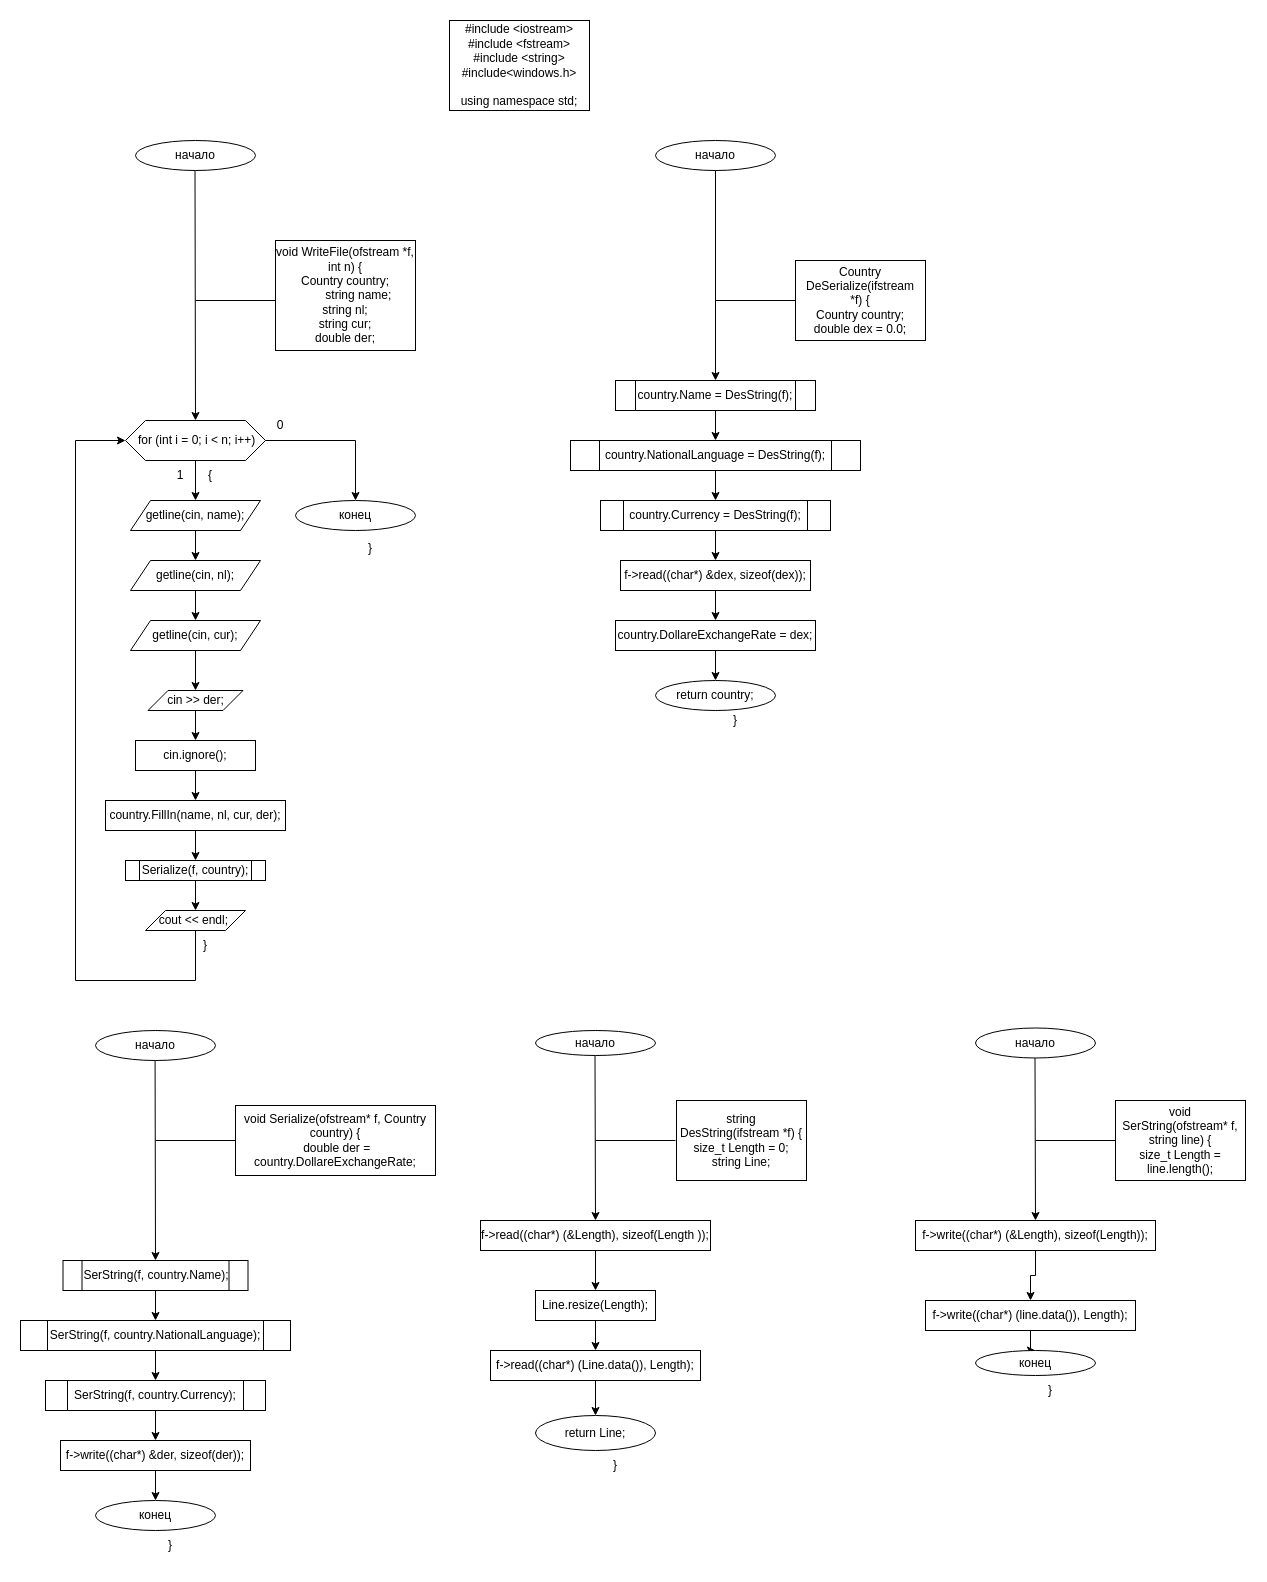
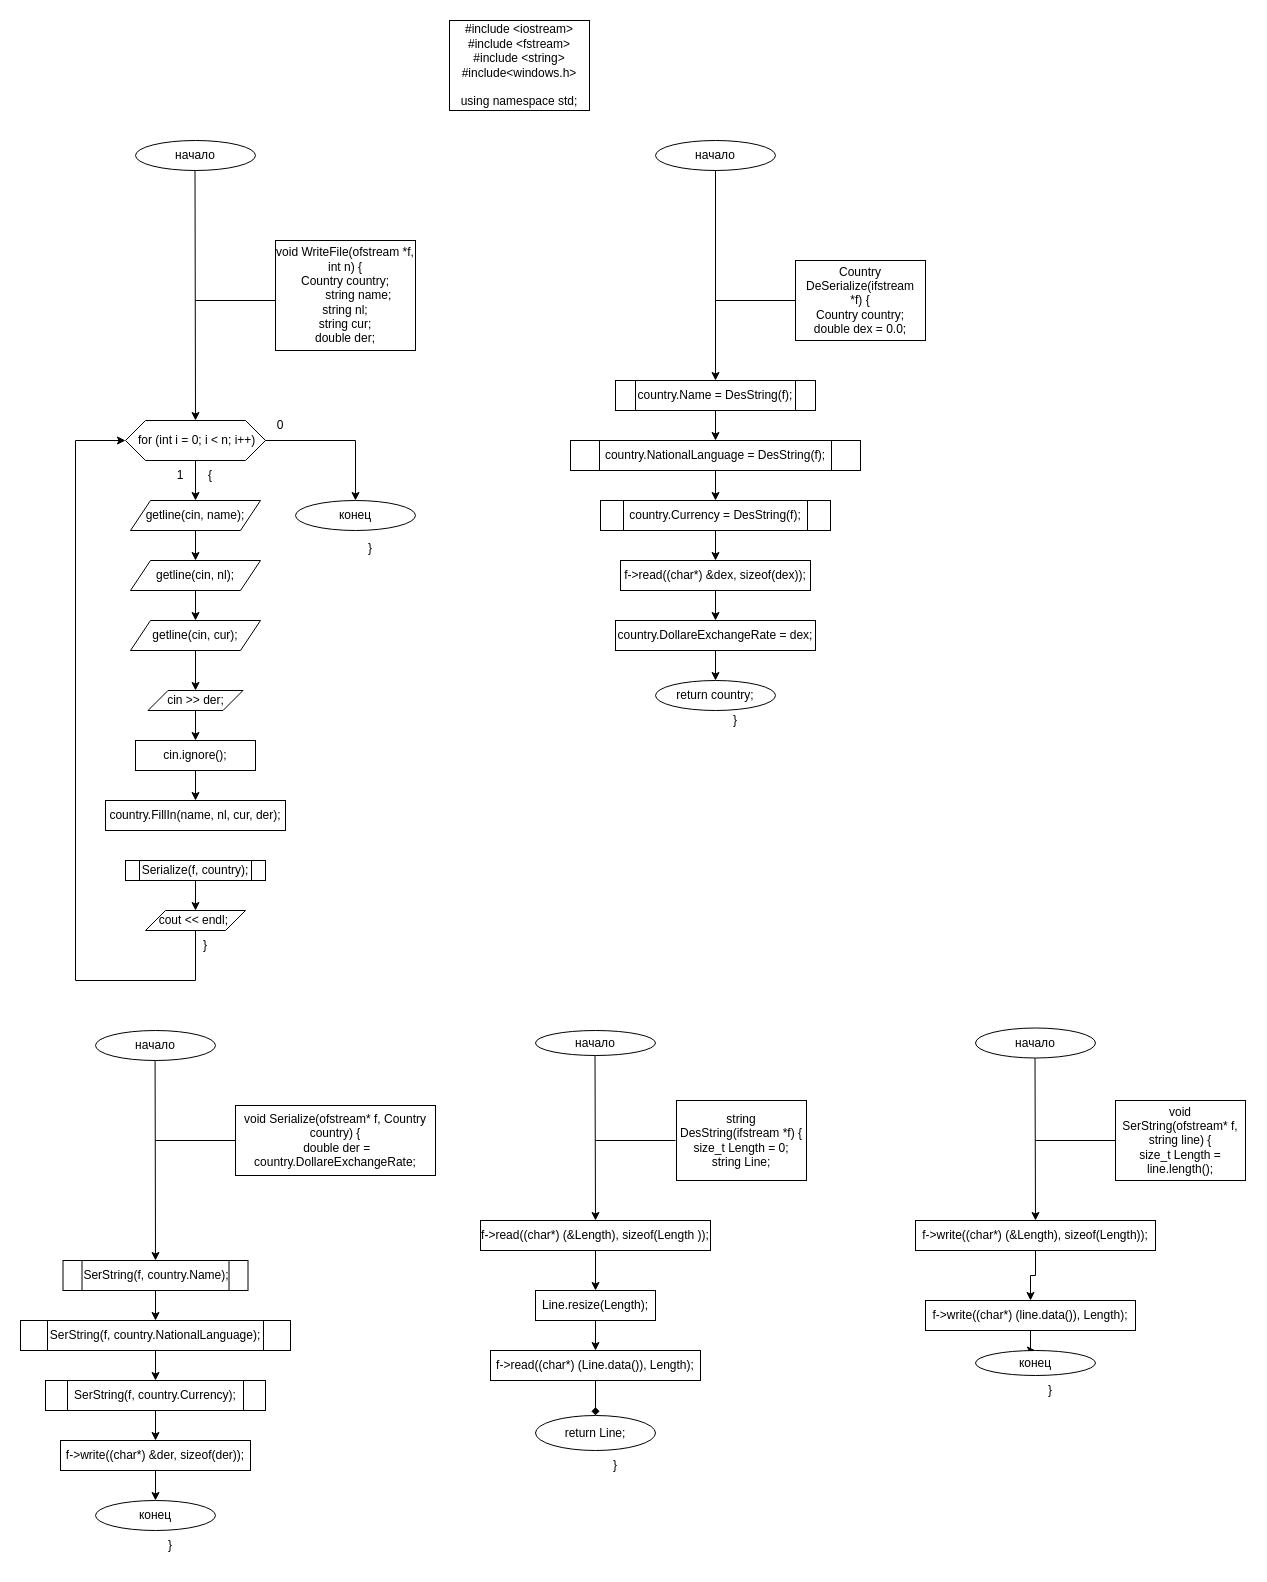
edge "country.FillIn(name, nl, cur, der);" -> "Serialize(f, country);": removed
edge "f->read((char*) (Line.data()), Length);" -> "return Line;": arrowhead classic -> diamond
